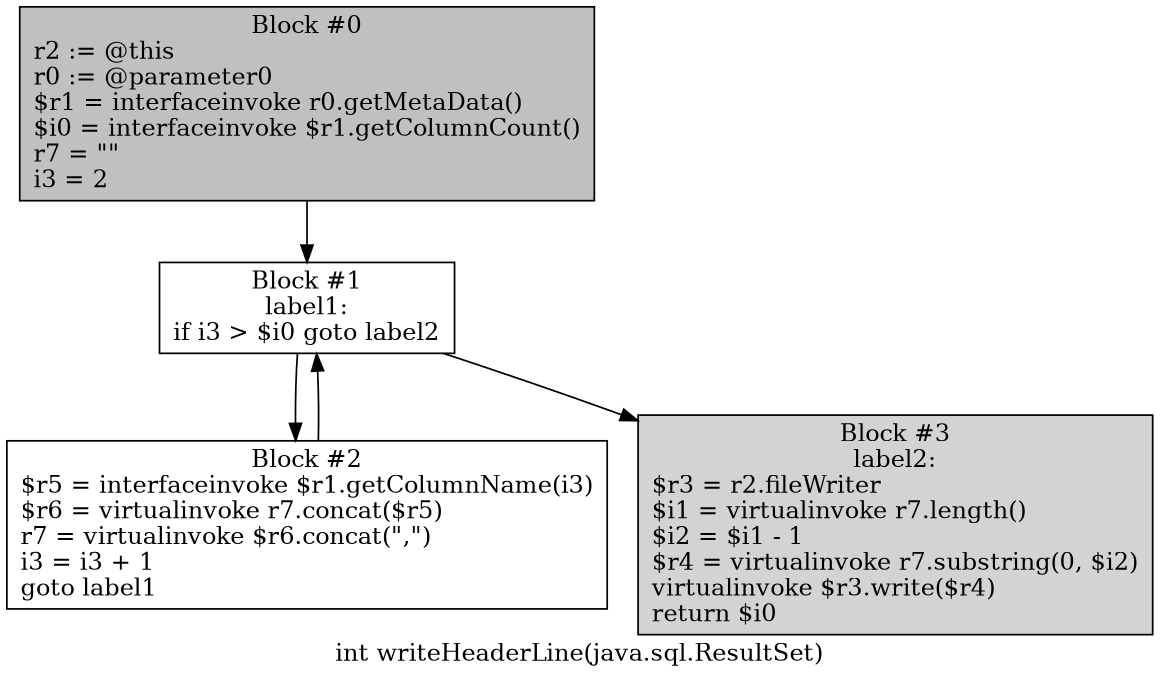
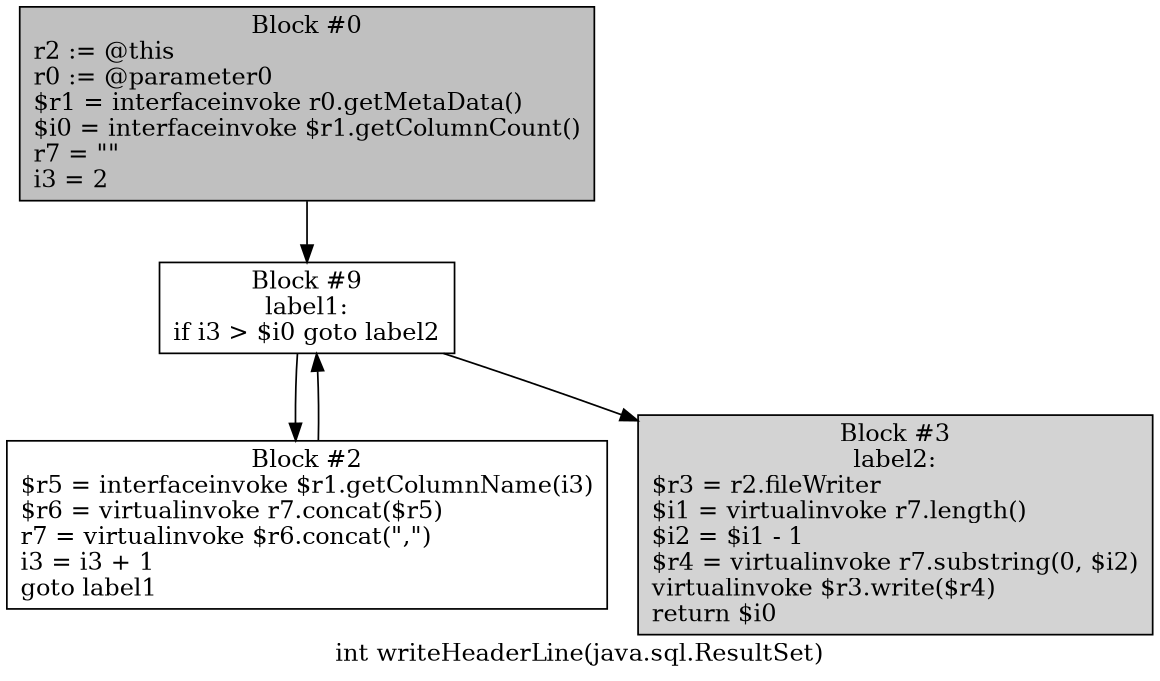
node "Block #1 label1: if i3 > $i0 goto label2": label "Block #1 label1: if i3 > $i0 goto label2" -> "Block #9 label1: if i3 > $i0 goto label2"
